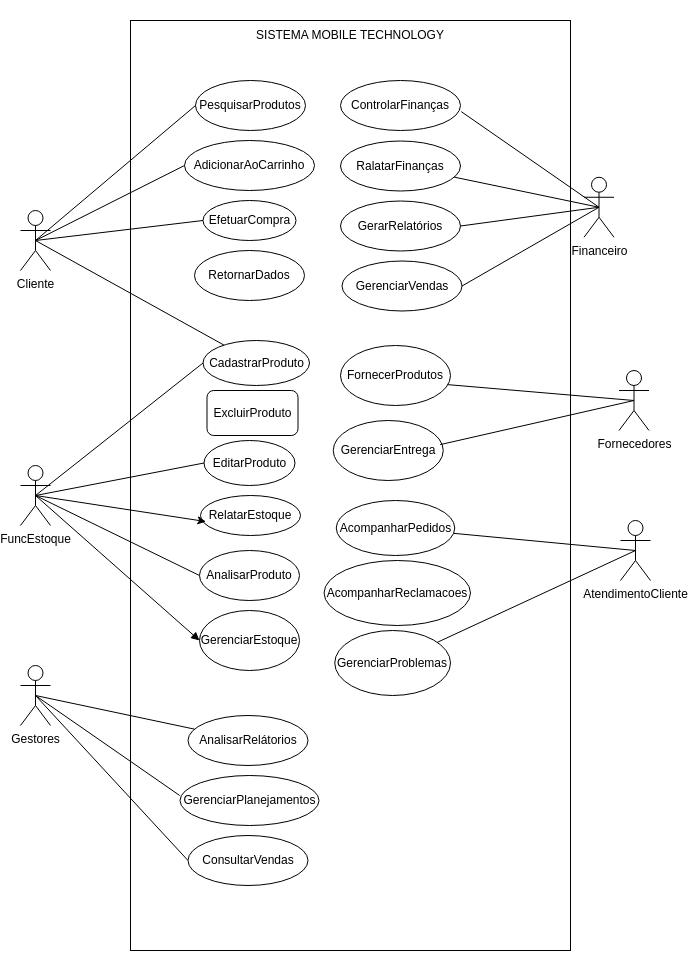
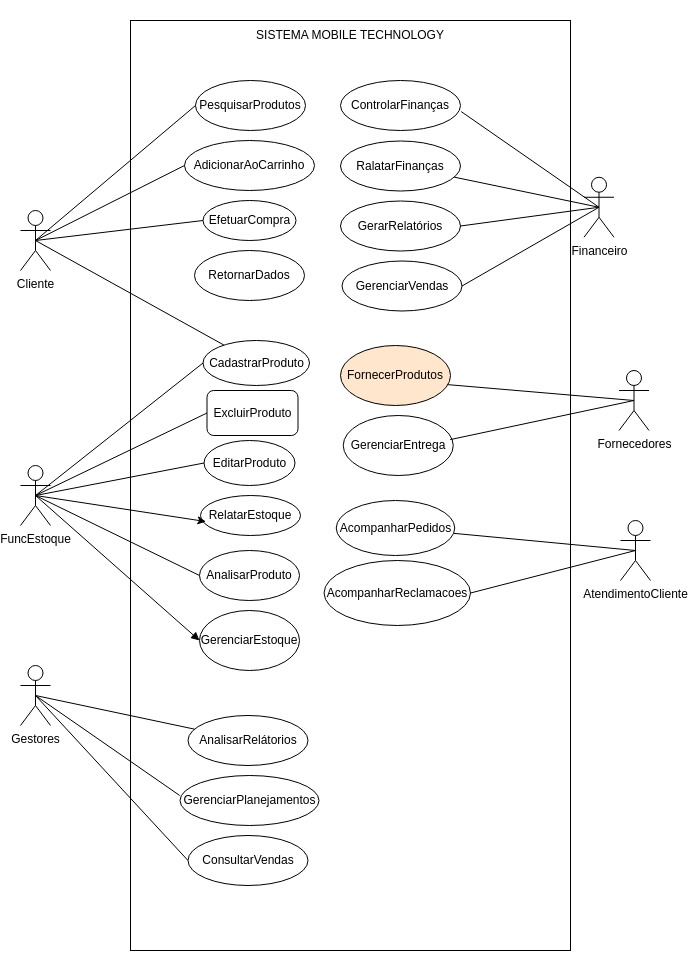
node "FornecerProdutos": fillcolor #ffffff -> #ffe6cc
edge "ExcluirProduto" -- "FuncEstoque": added
node "GerenciarEntrega": moved (388, 451) -> (398, 446)
edge "AtendimentoCliente" -- "AcompanharReclamacoes": added
edge "AtendimentoCliente" -- "GerenciarProblemas": removed
node "GerenciarProblemas": removed
